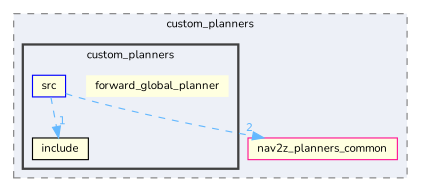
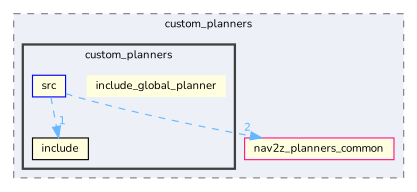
node "forward_global_planner": label "forward_global_planner" -> "include_global_planner"
